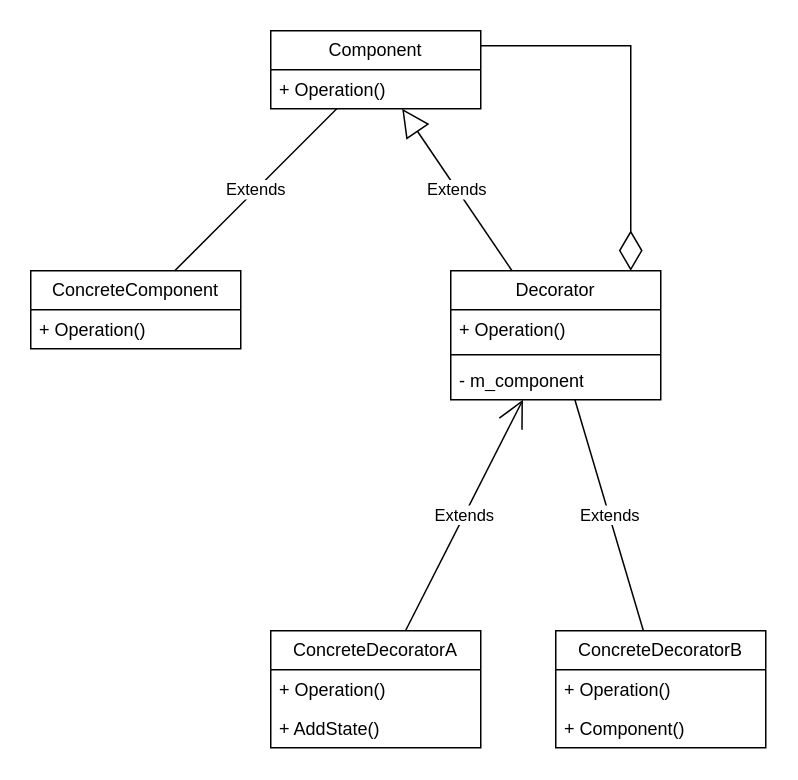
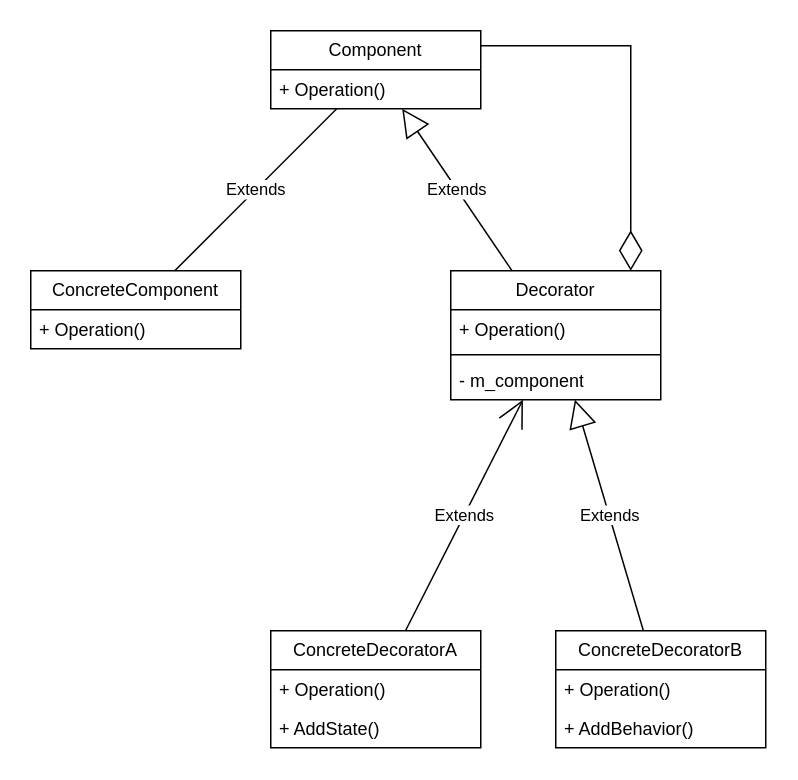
edge "Decorator" -- "ConcreteDecoratorB": arrowhead none -> block
node "+ Component()": label "+ Component()" -> "+ AddBehavior()"
